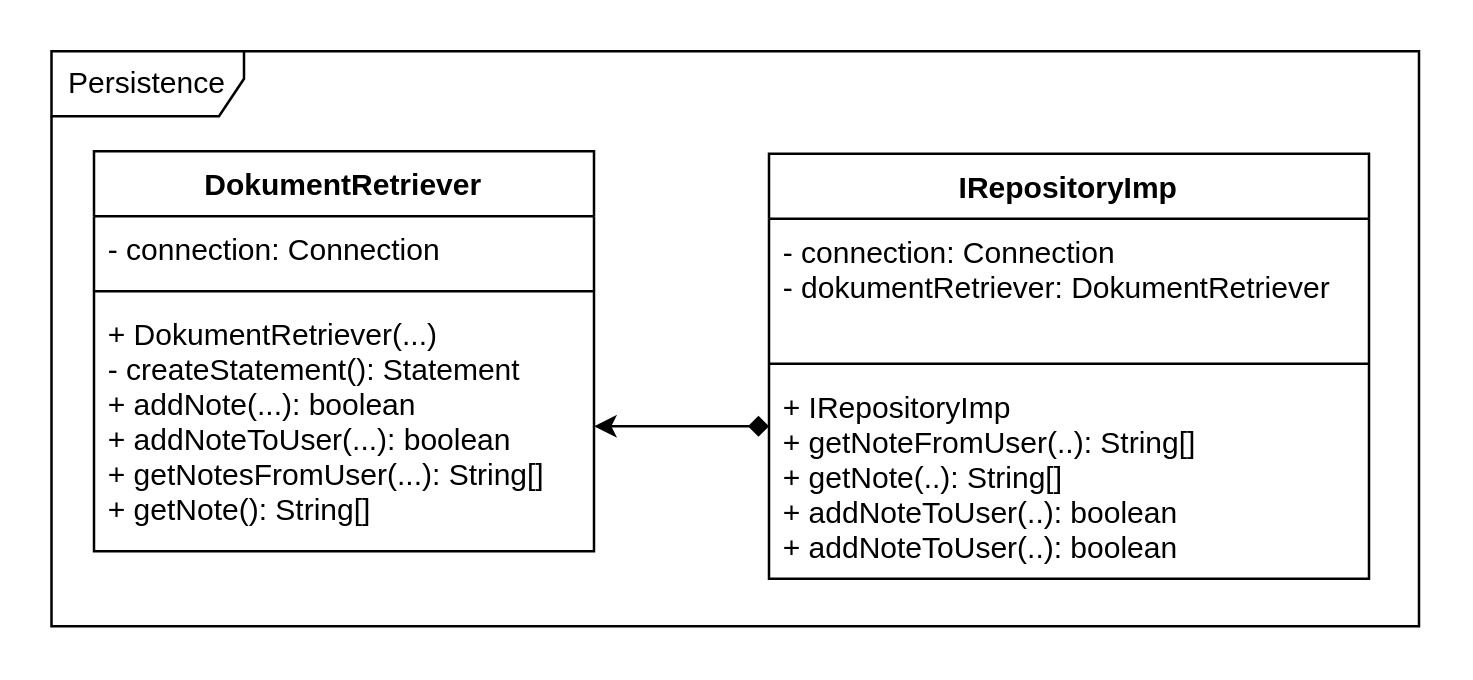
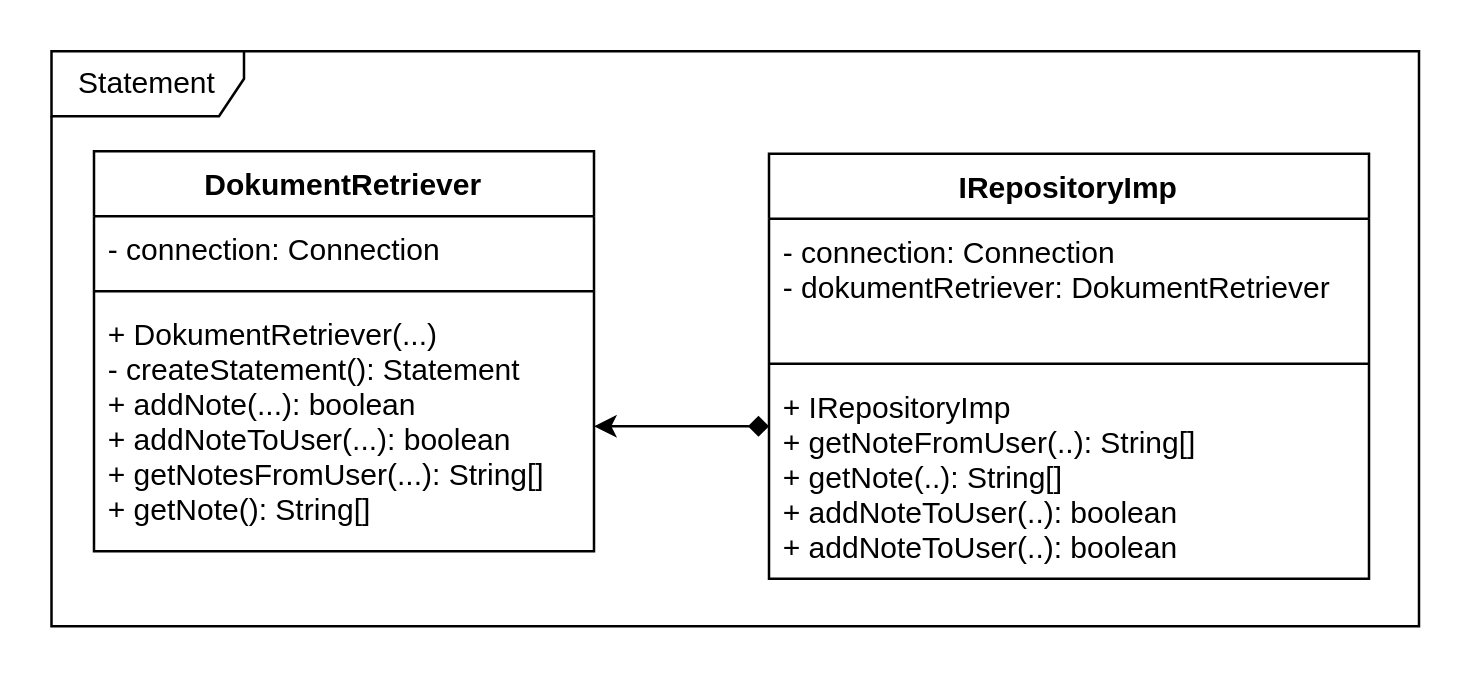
node "Persistence": label "Persistence" -> "Statement"
